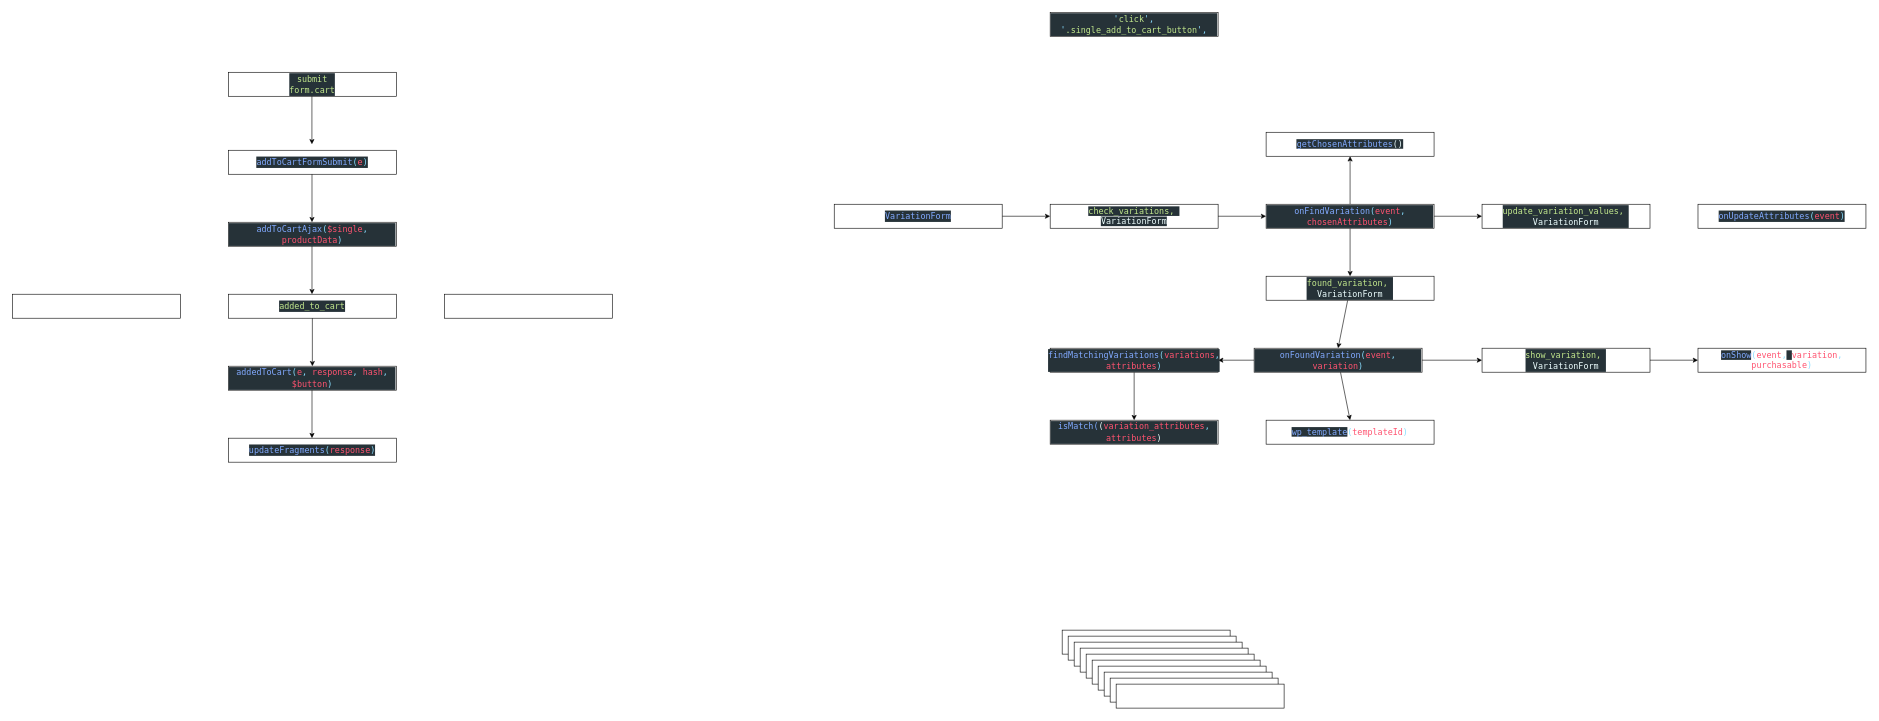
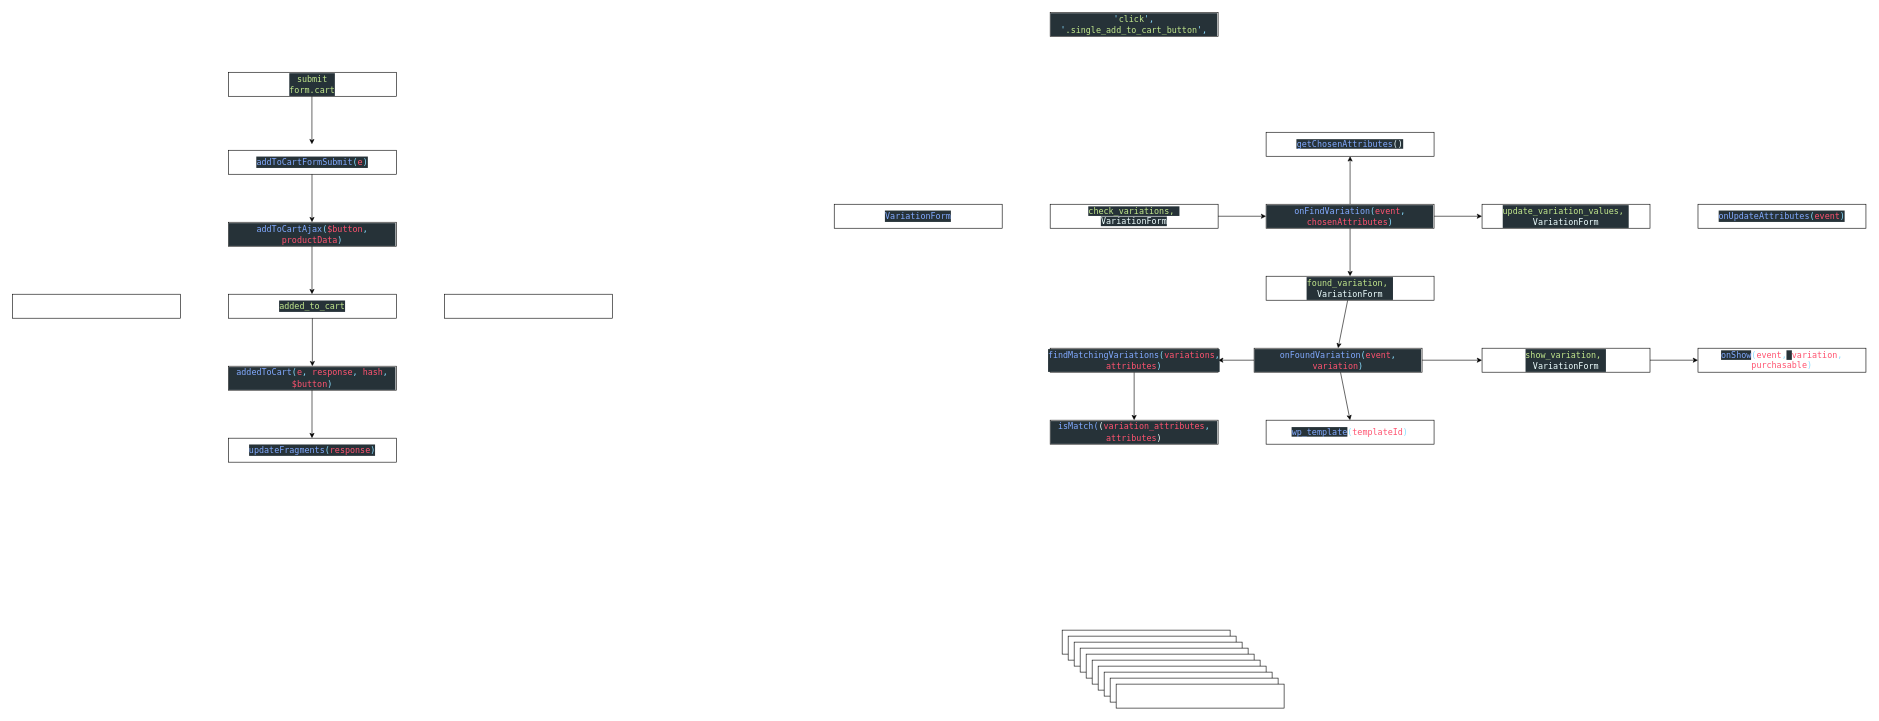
edge "VariationForm" -> "check_variations, VariationForm": removed
node "addToCartAjax($single, productData)": label "addToCartAjax($single, productData)" -> "addToCartAjax($button, productData)"
